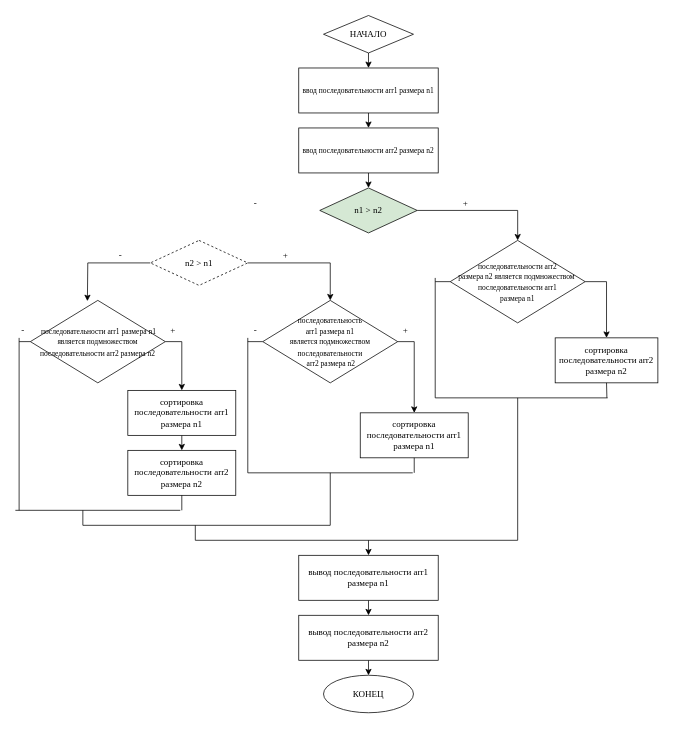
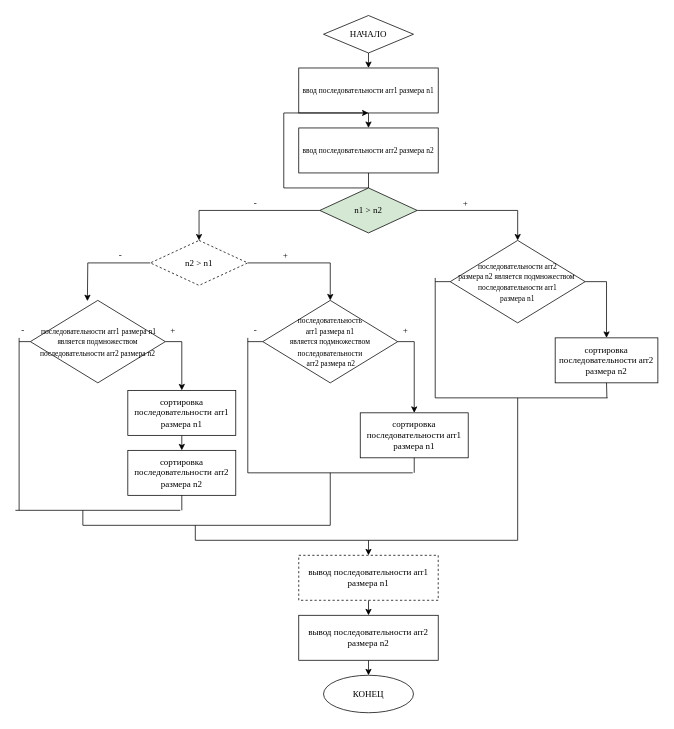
edge "ввод последовательности arr2 размера n2" -> "n1 > n2": now "ввод последовательности arr2 размера n2" -> "ввод последовательности arr1 размера n1"
edge "n1 > n2" -> "n2 > n1": added
node "вывод последовательности arr1 размера n1": style solid -> dashed
